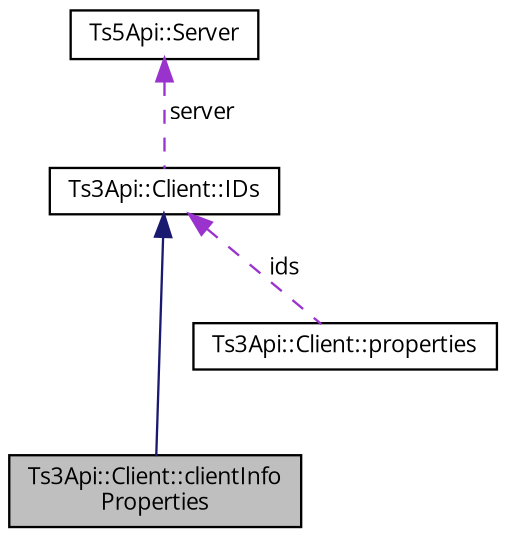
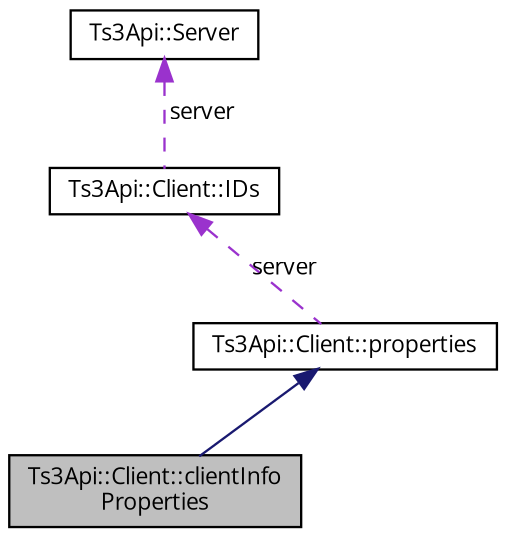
node "Ts5Api::Server": label "Ts5Api::Server" -> "Ts3Api::Server"
edge "Ts3Api::Client::properties" -> "Ts3Api::Client::IDs": label " ids" -> " server"
edge "Ts3Api::Client::clientInfo Properties" -> "Ts3Api::Client::IDs": now "Ts3Api::Client::clientInfo Properties" -> "Ts3Api::Client::properties"
